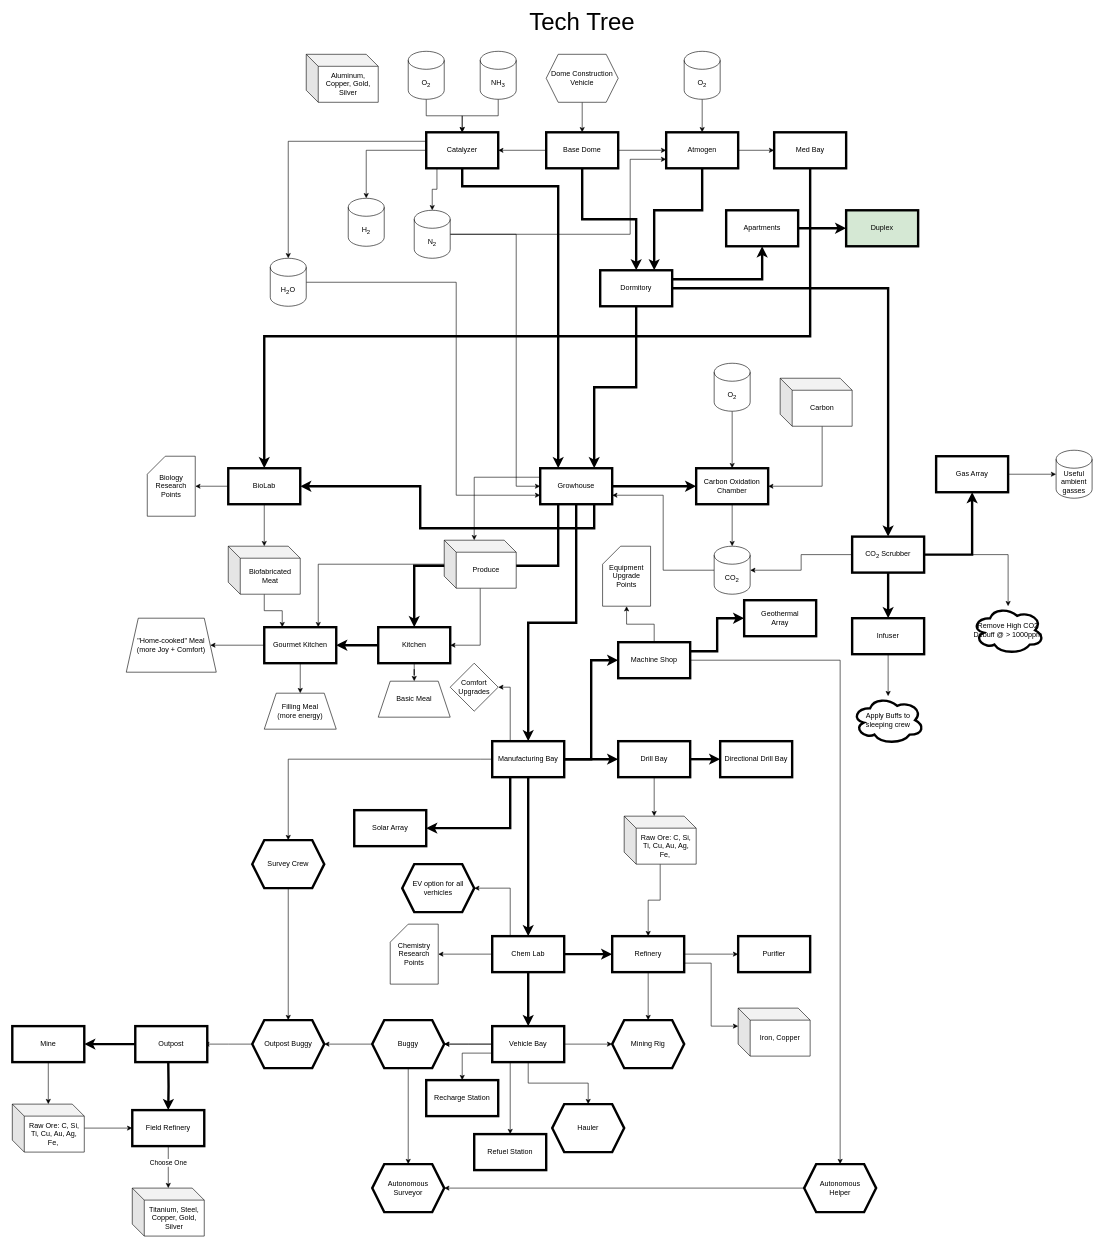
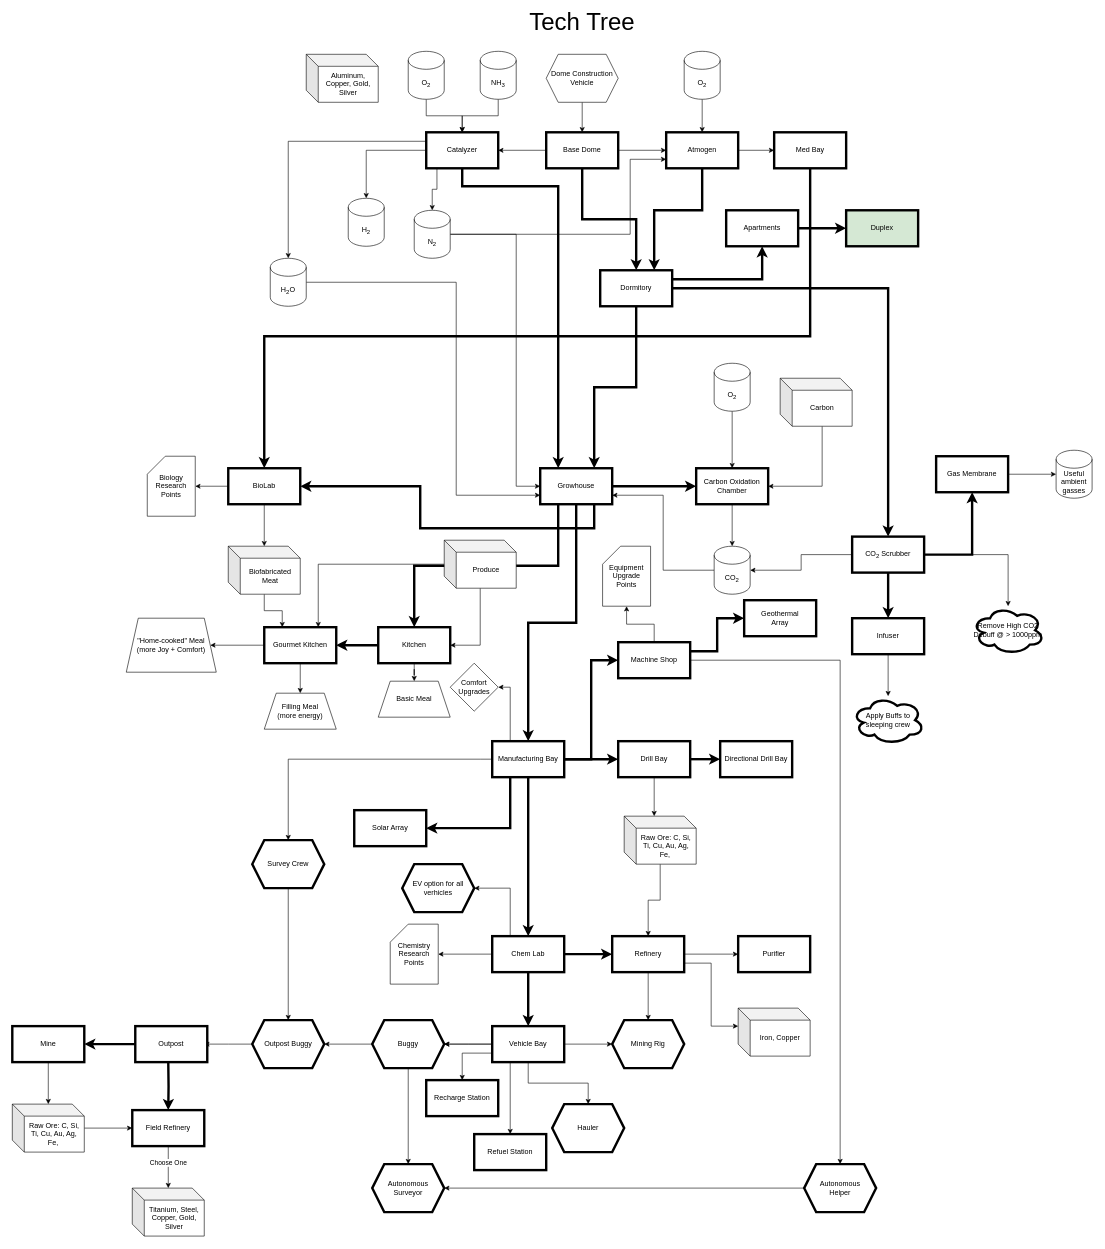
node "Gas Array": label "Gas Array" -> "Gas Membrane"
edge "Growhouse" -> "Produce": removed
